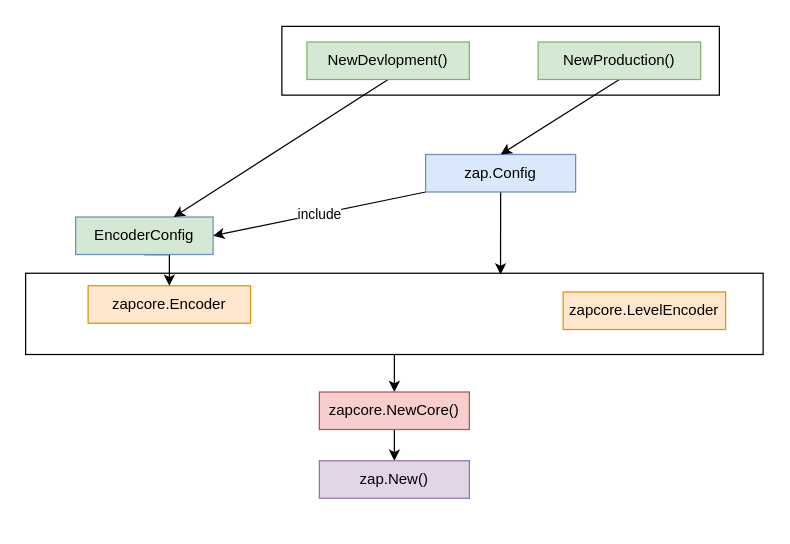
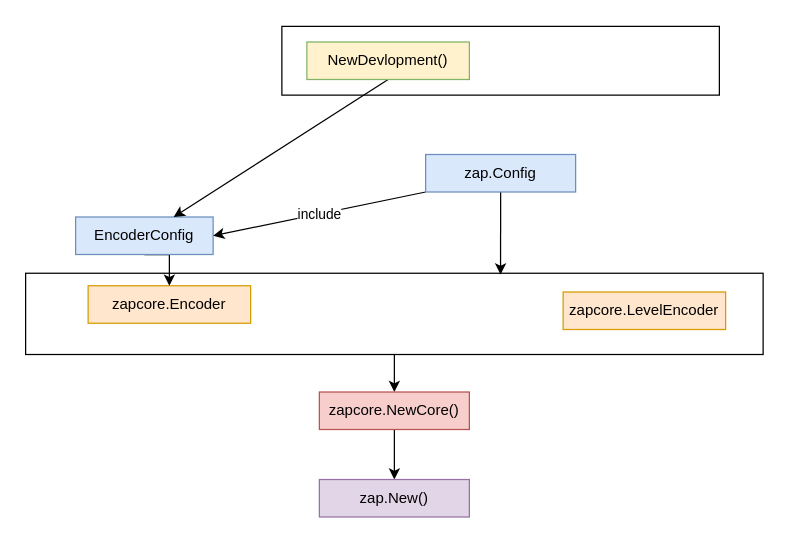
node "NewDevlopment()": fillcolor #d5e8d4 -> #fff2cc
node "NewProduction()": removed
edge "NewProduction()" -> "zap.Config": removed
node "EncoderConfig": fillcolor #d5e8d4 -> #dae8fc
node "zap.New()": moved (394, 479) -> (394, 498)
